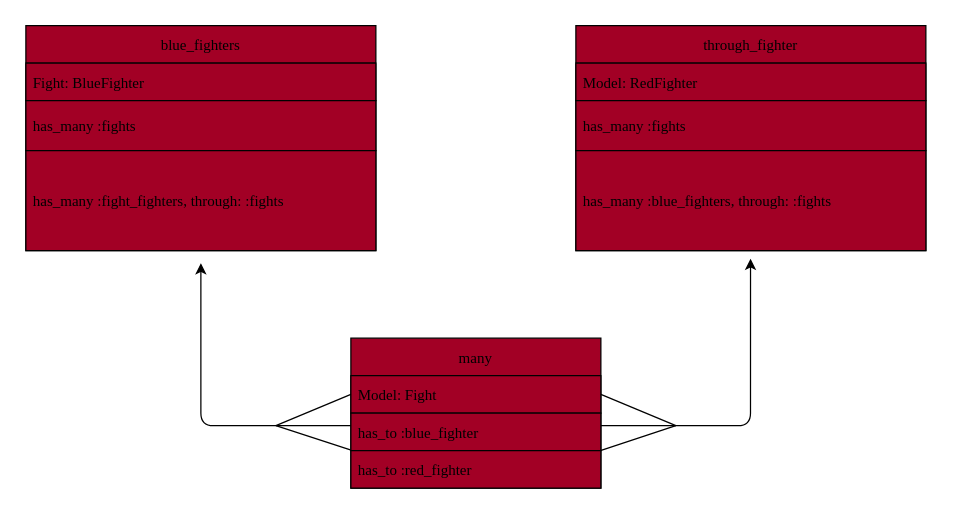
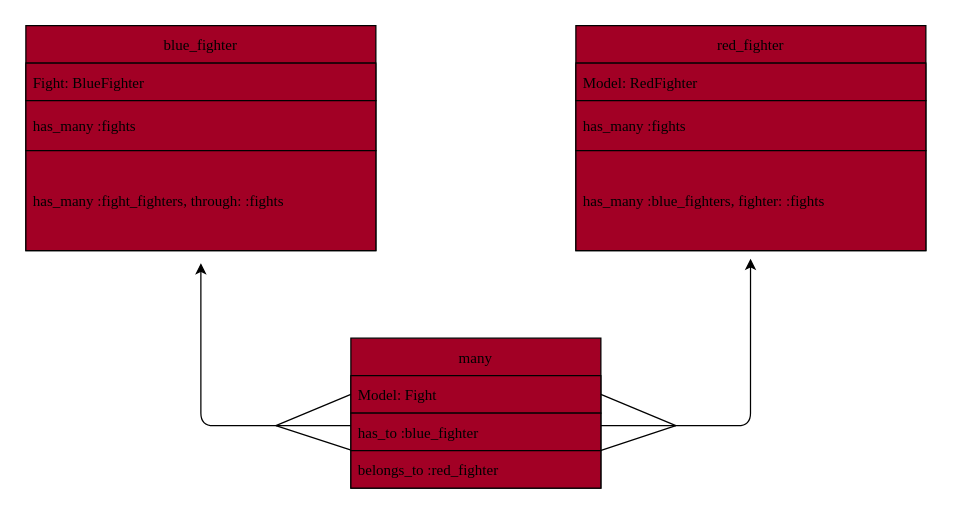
node "blue_fighters": label "blue_fighters" -> "blue_fighter"
node "through_fighter": label "through_fighter" -> "red_fighter"
node "has_many :blue_fighters, through: :fights": label "has_many :blue_fighters, through: :fights" -> "has_many :blue_fighters, fighter: :fights"
node "has_to :red_fighter": label "has_to :red_fighter" -> "belongs_to :red_fighter"
